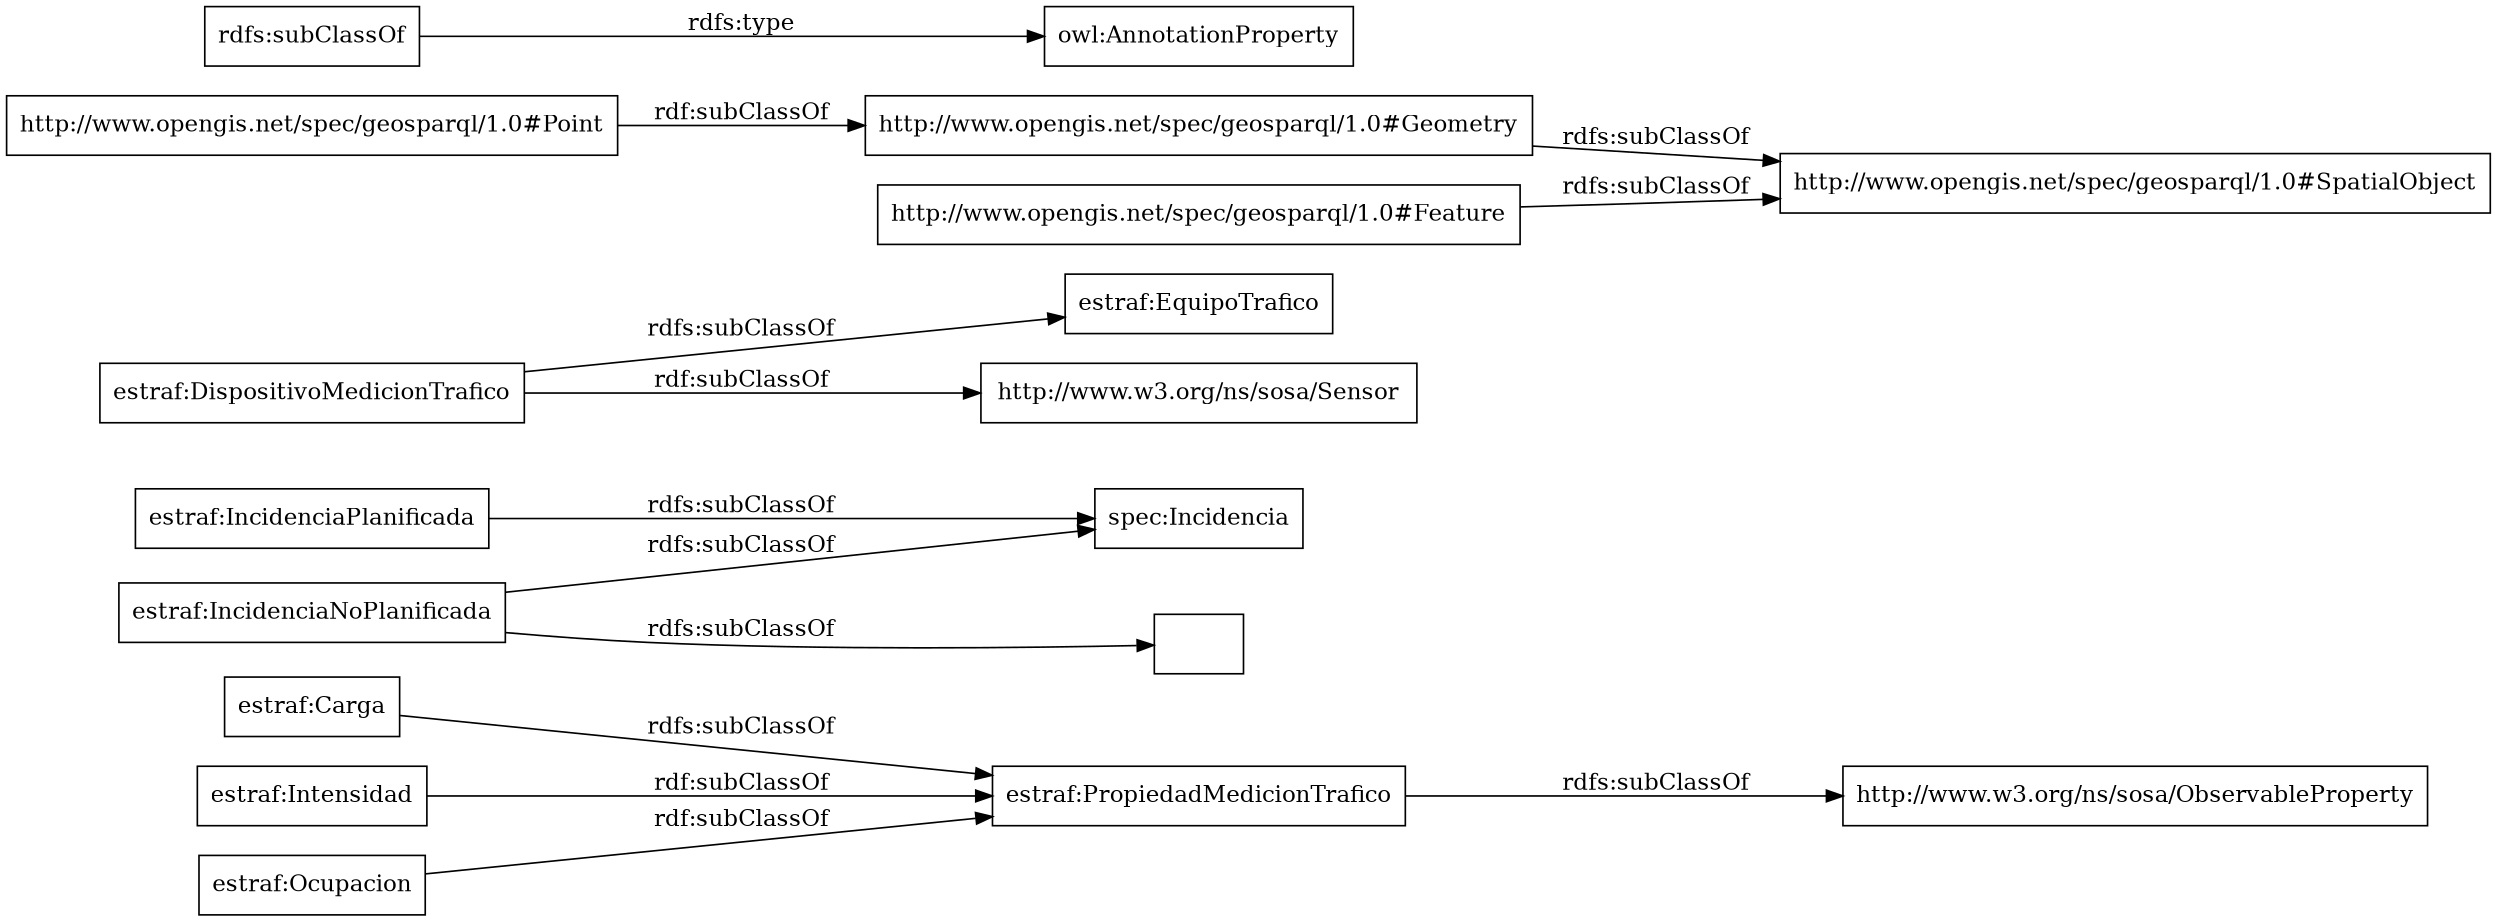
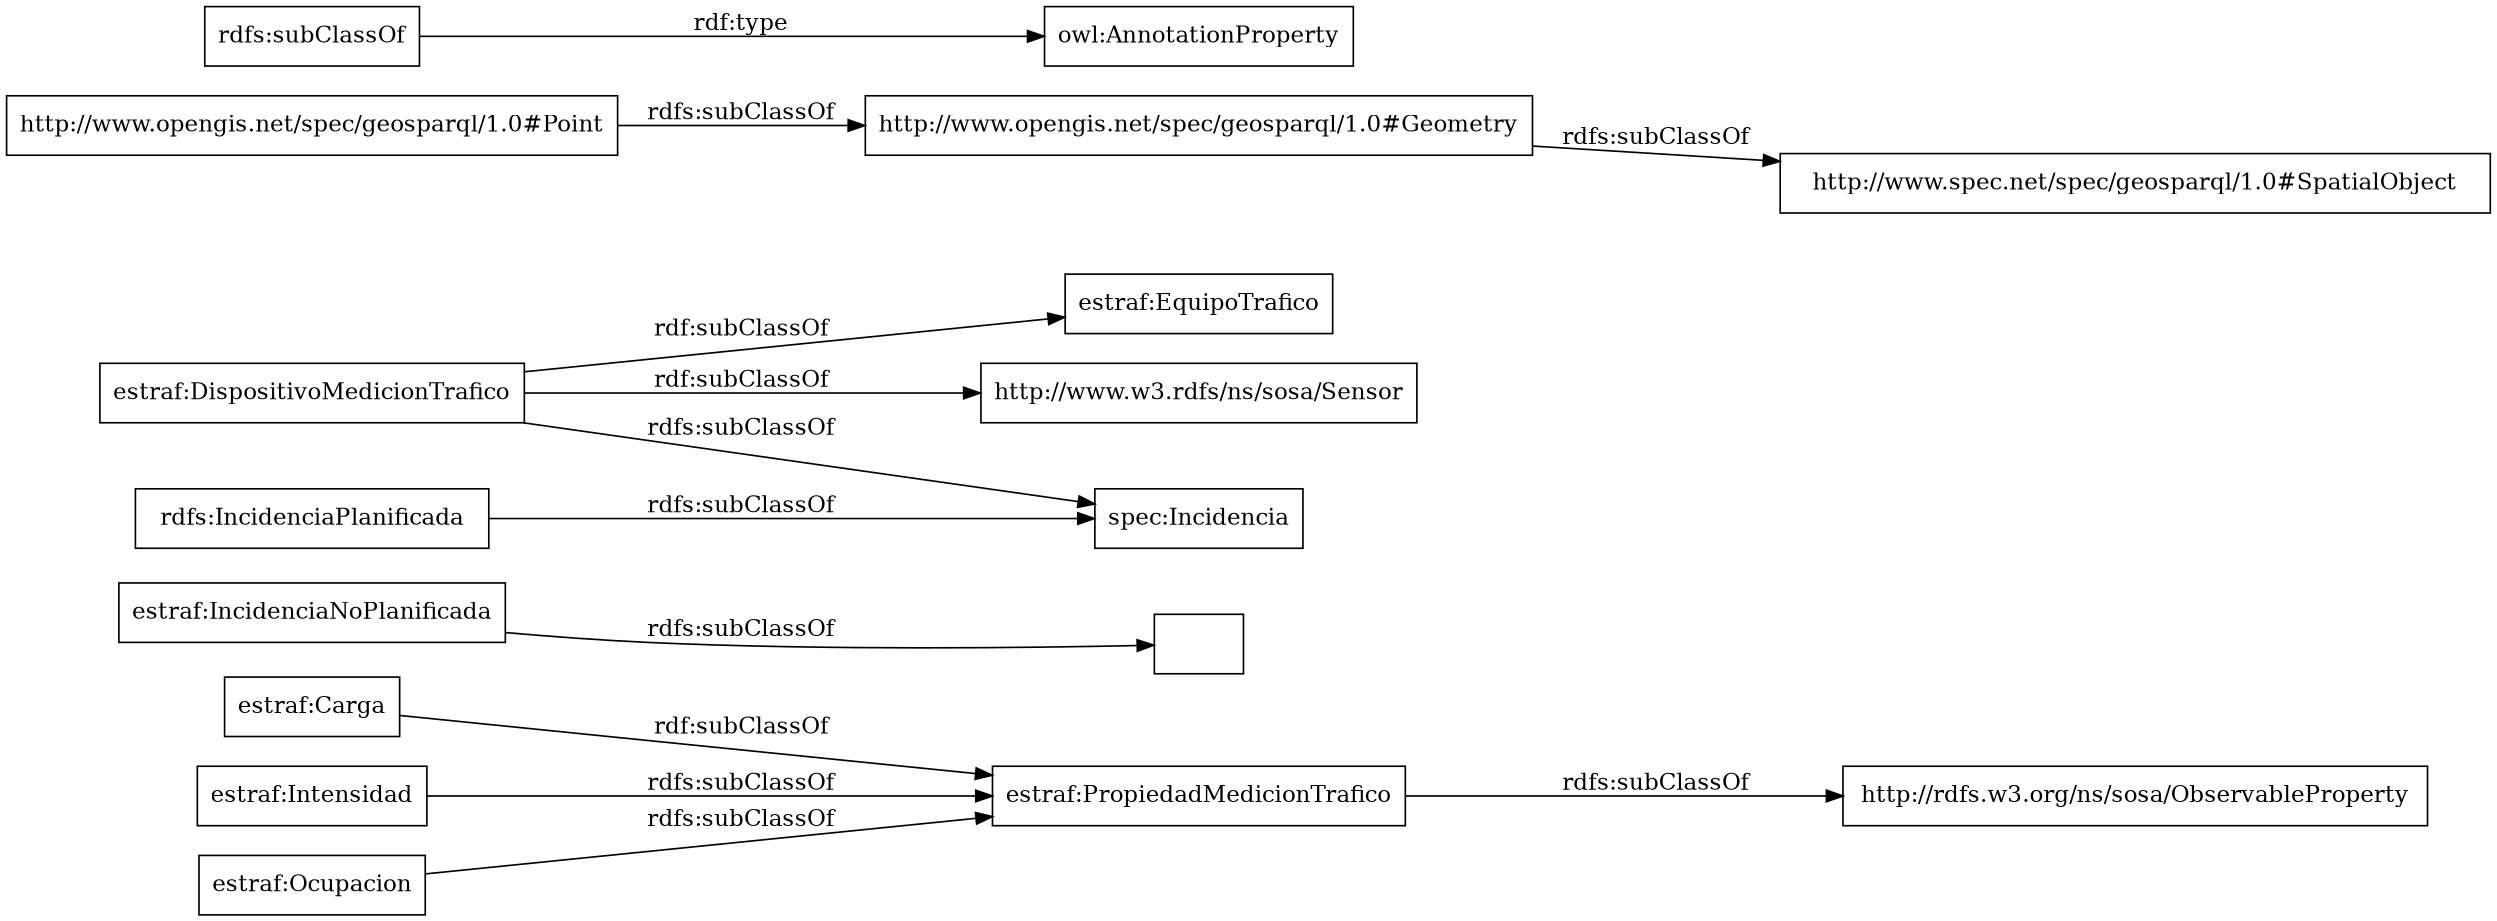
edge "rdfs:subClassOf" -> "owl:AnnotationProperty": label "rdfs:type" -> "rdf:type"
edge "http://www.opengis.net/spec/geosparql/1.0#Point" -> "http://www.opengis.net/spec/geosparql/1.0#Geometry": label "rdf:subClassOf" -> "rdfs:subClassOf"
node "http://www.opengis.net/spec/geosparql/1.0#SpatialObject": label "http://www.opengis.net/spec/geosparql/1.0#SpatialObject" -> "http://www.spec.net/spec/geosparql/1.0#SpatialObject"
node "http://www.opengis.net/spec/geosparql/1.0#Feature": removed
edge "estraf:DispositivoMedicionTrafico" -> "estraf:EquipoTrafico": label "rdfs:subClassOf" -> "rdf:subClassOf"
node "http://www.w3.org/ns/sosa/Sensor": label "http://www.w3.org/ns/sosa/Sensor" -> "http://www.w3.rdfs/ns/sosa/Sensor"
node "estraf:IncidenciaPlanificada": label "estraf:IncidenciaPlanificada" -> "rdfs:IncidenciaPlanificada"
edge "estraf:IncidenciaNoPlanificada" -> "spec:Incidencia": now "estraf:DispositivoMedicionTrafico" -> "spec:Incidencia"
edge "estraf:Carga" -> "estraf:PropiedadMedicionTrafico": label "rdfs:subClassOf" -> "rdf:subClassOf"
edge "estraf:Intensidad" -> "estraf:PropiedadMedicionTrafico": label "rdf:subClassOf" -> "rdfs:subClassOf"
node "http://www.w3.org/ns/sosa/ObservableProperty": label "http://www.w3.org/ns/sosa/ObservableProperty" -> "http://rdfs.w3.org/ns/sosa/ObservableProperty"
edge "estraf:Ocupacion" -> "estraf:PropiedadMedicionTrafico": label "rdf:subClassOf" -> "rdfs:subClassOf"
